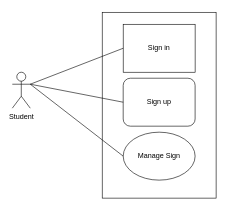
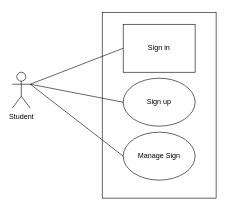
node "Sign up": shape rounded rectangle -> ellipse
